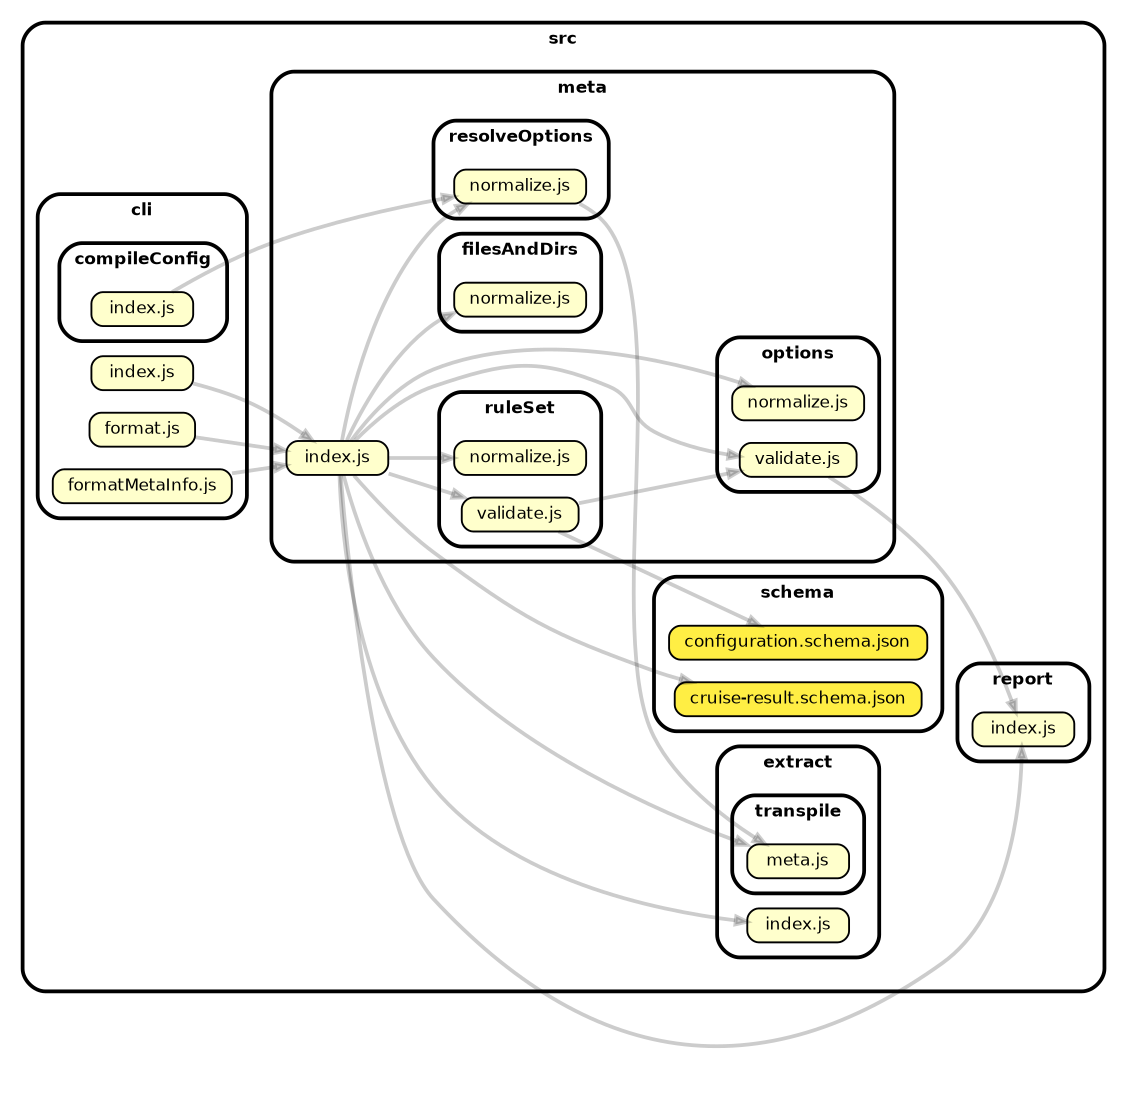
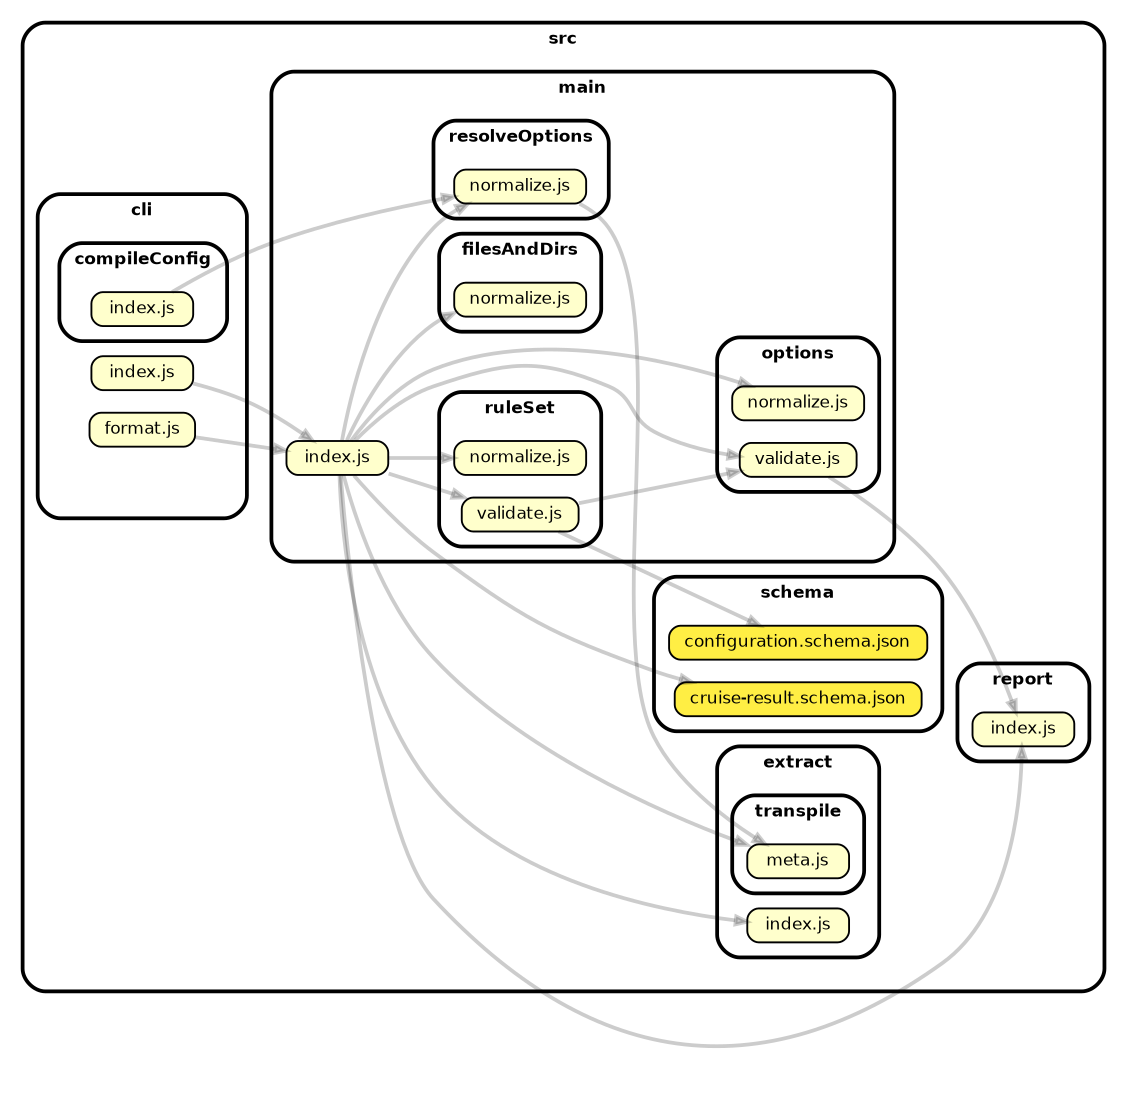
cluster "meta": label "meta" -> "main"
node "formatMetaInfo.js": removed
